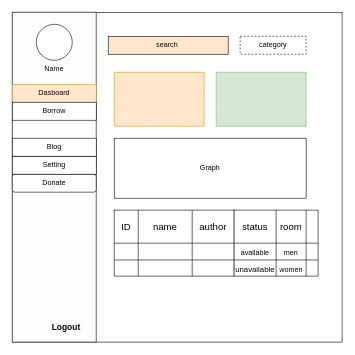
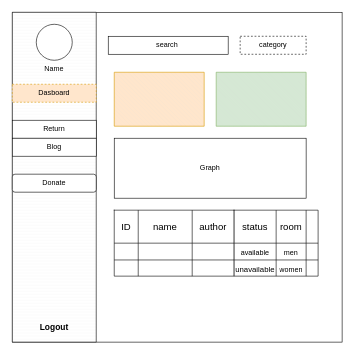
node "search": fillcolor #ffe6cc -> #ffffff
node "Dasboard": style solid -> dashed
node "Borrow": removed
node "Return": added
node "Setting": removed
node "Logout": moved (66, 327) -> (54, 327)
